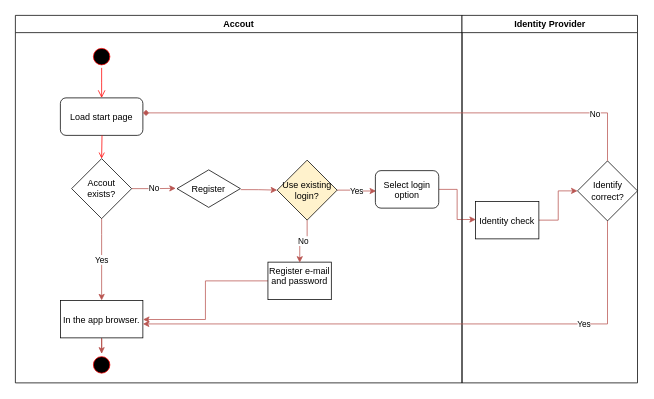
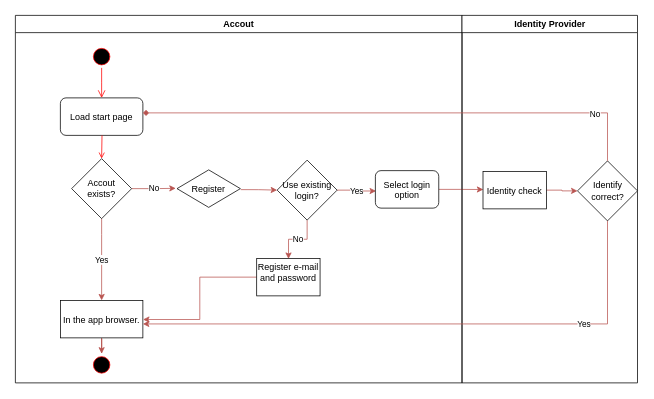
node "Use existing login?": fillcolor #fff2cc -> #ffffff
node "Identity check": moved (507, 220) -> (515, 190)
node "Register e-mail and password": moved (300, 281) -> (288, 277)
